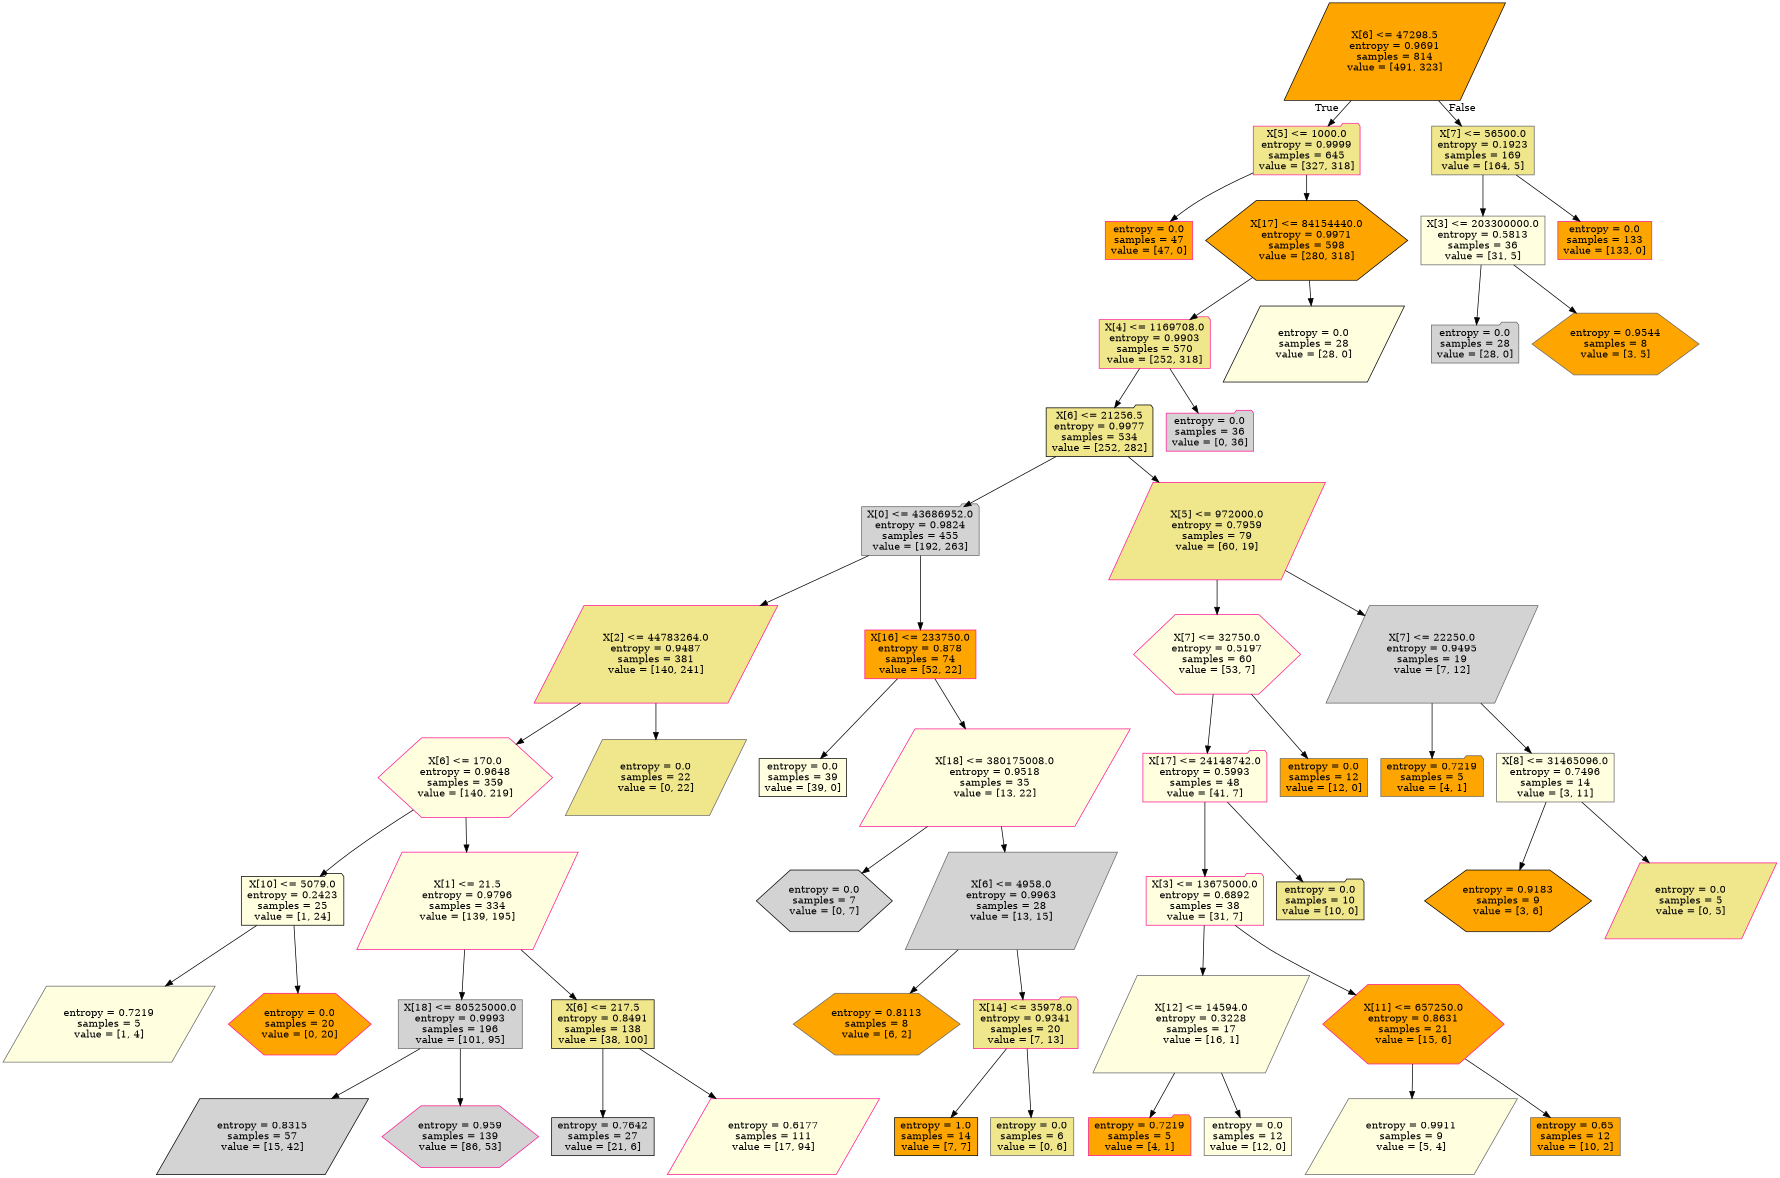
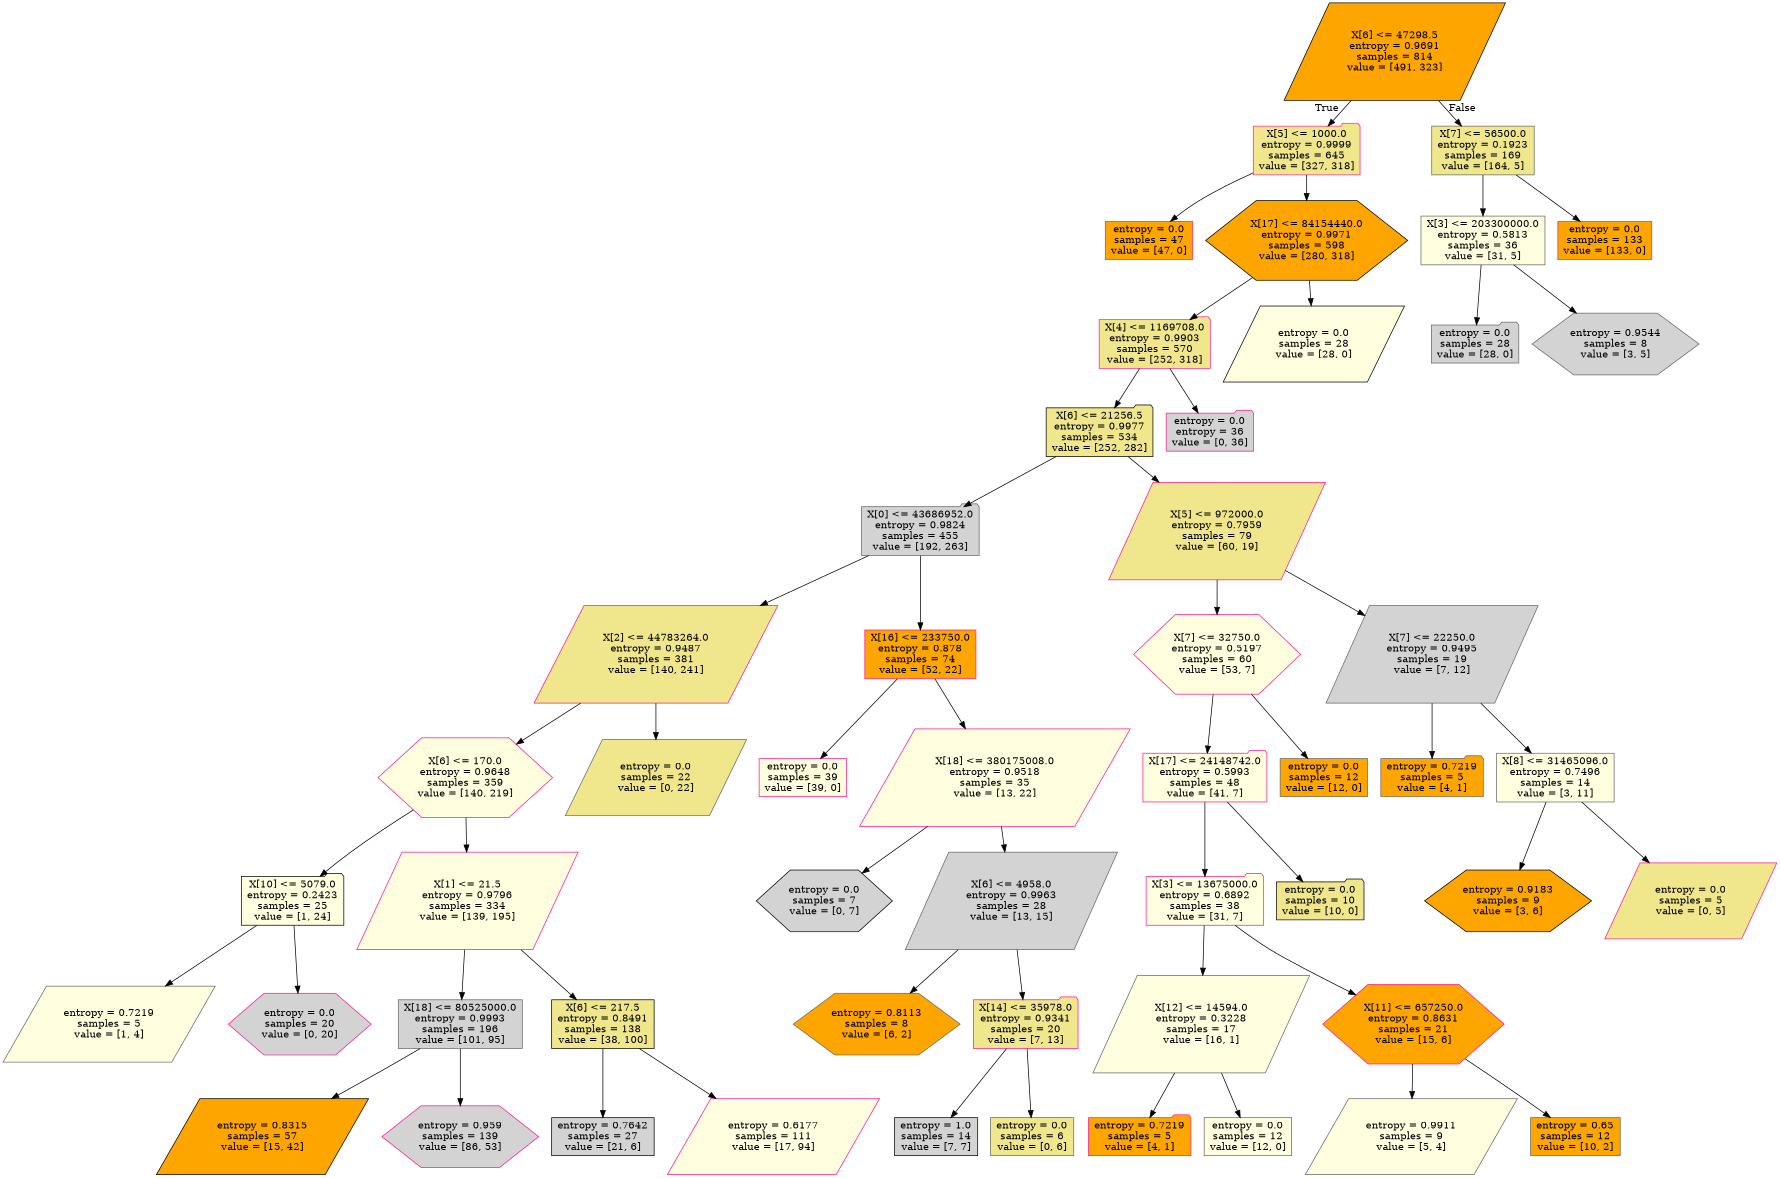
node "entropy = 0.9544 samples = 8 value = [3, 5]": fillcolor orange -> lightgrey
node "entropy = 0.0 samples = 36 value = [0, 36]": label "entropy = 0.0 samples = 36 value = [0, 36]" -> "entropy = 0.0 entropy = 36 value = [0, 36]"
node "entropy = 0.0 samples = 39 value = [39, 0]": color black -> deeppink
node "entropy = 0.0 samples = 20 value = [0, 20]": fillcolor orange -> lightgrey
node "entropy = 0.8315 samples = 57 value = [15, 42]": fillcolor lightgrey -> orange
node "entropy = 1.0 samples = 14 value = [7, 7]": fillcolor orange -> lightgrey
